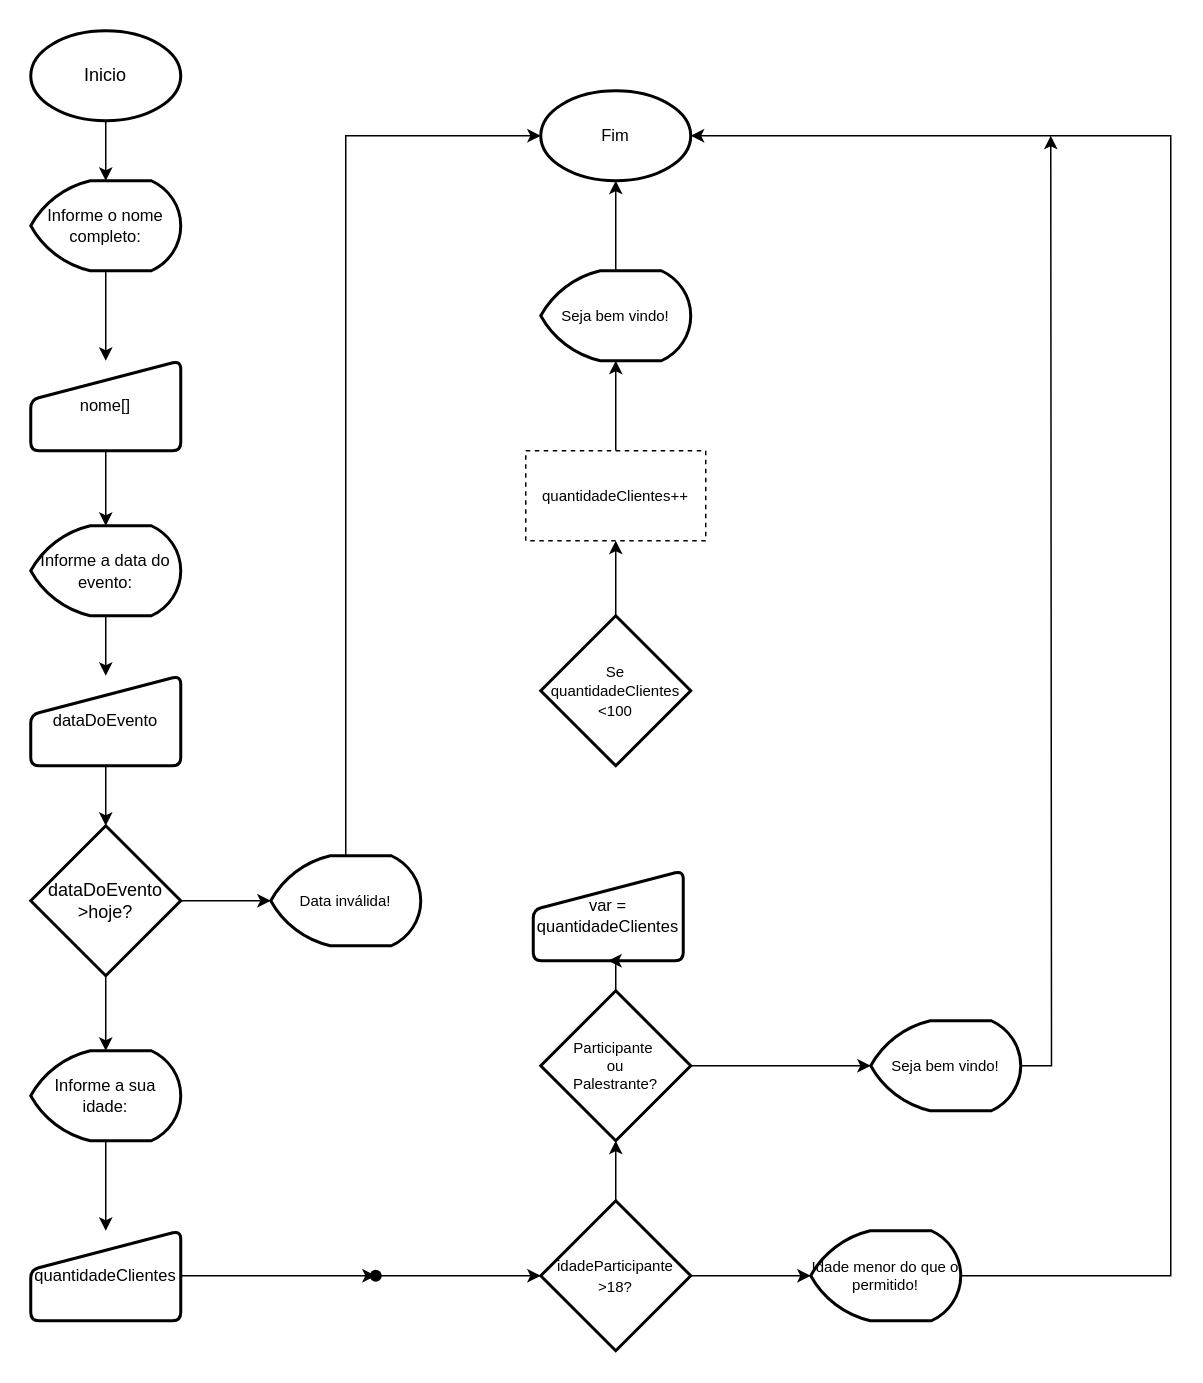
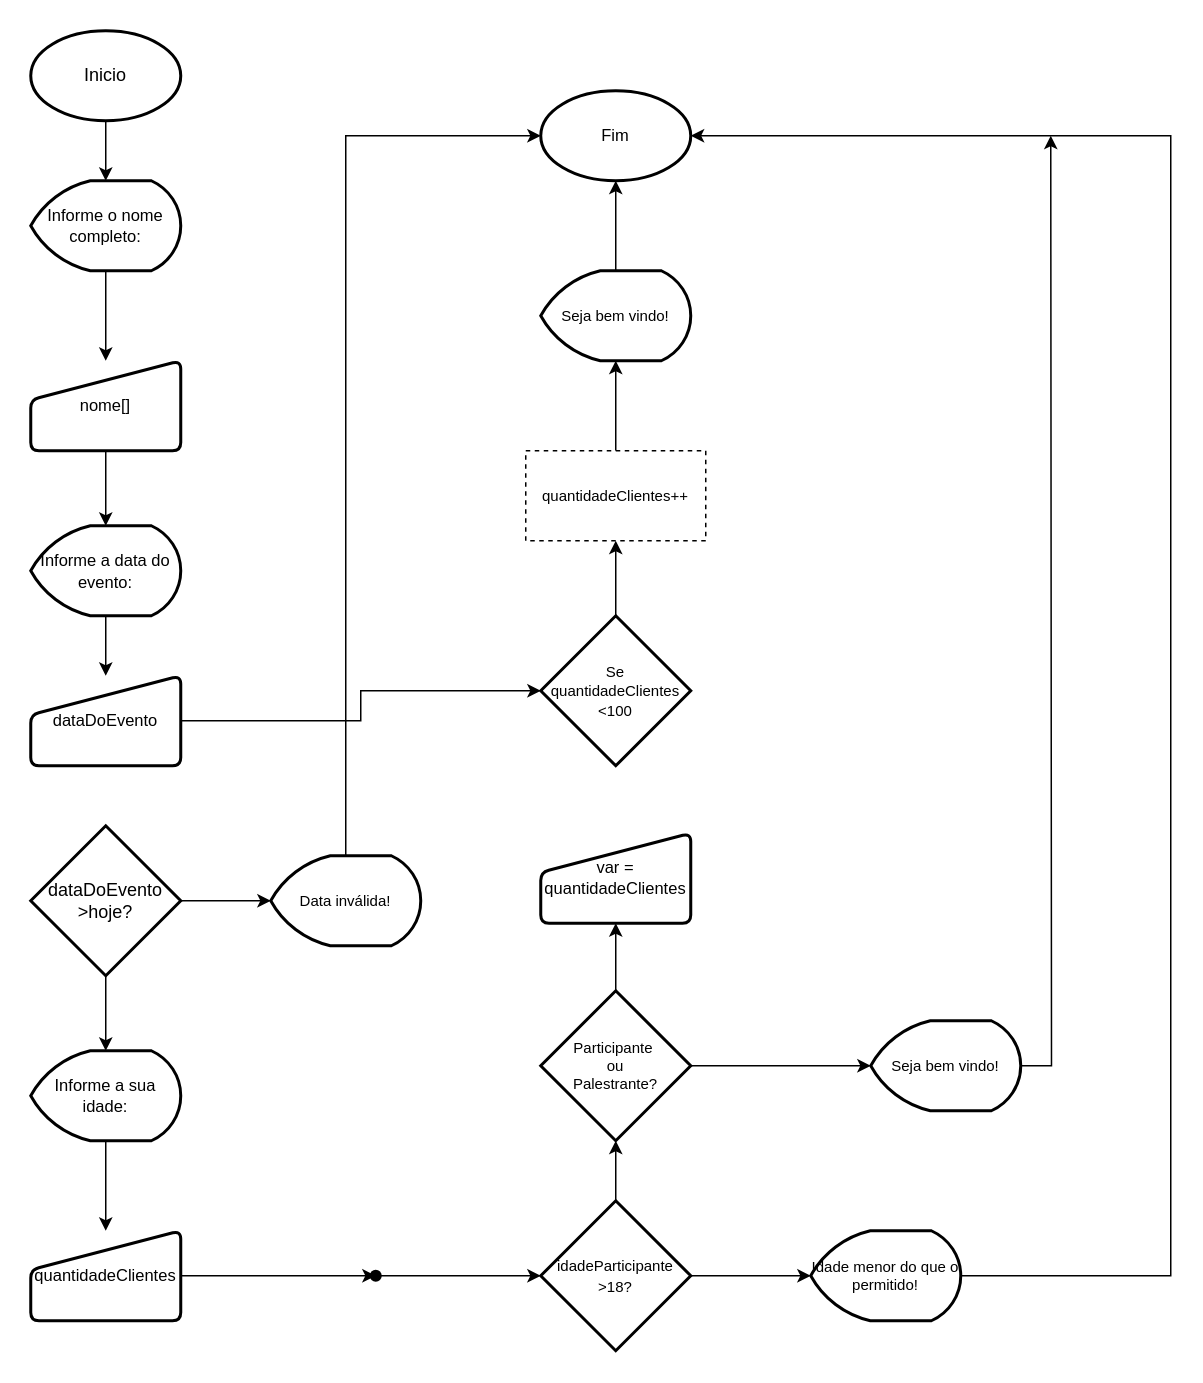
edge "dataDoEvento" -> "dataDoEvento >hoje?": now "dataDoEvento" -> "Se quantidadeClientes <100"
node "var = quantidadeClientes": moved (608, 916) -> (616, 878)
